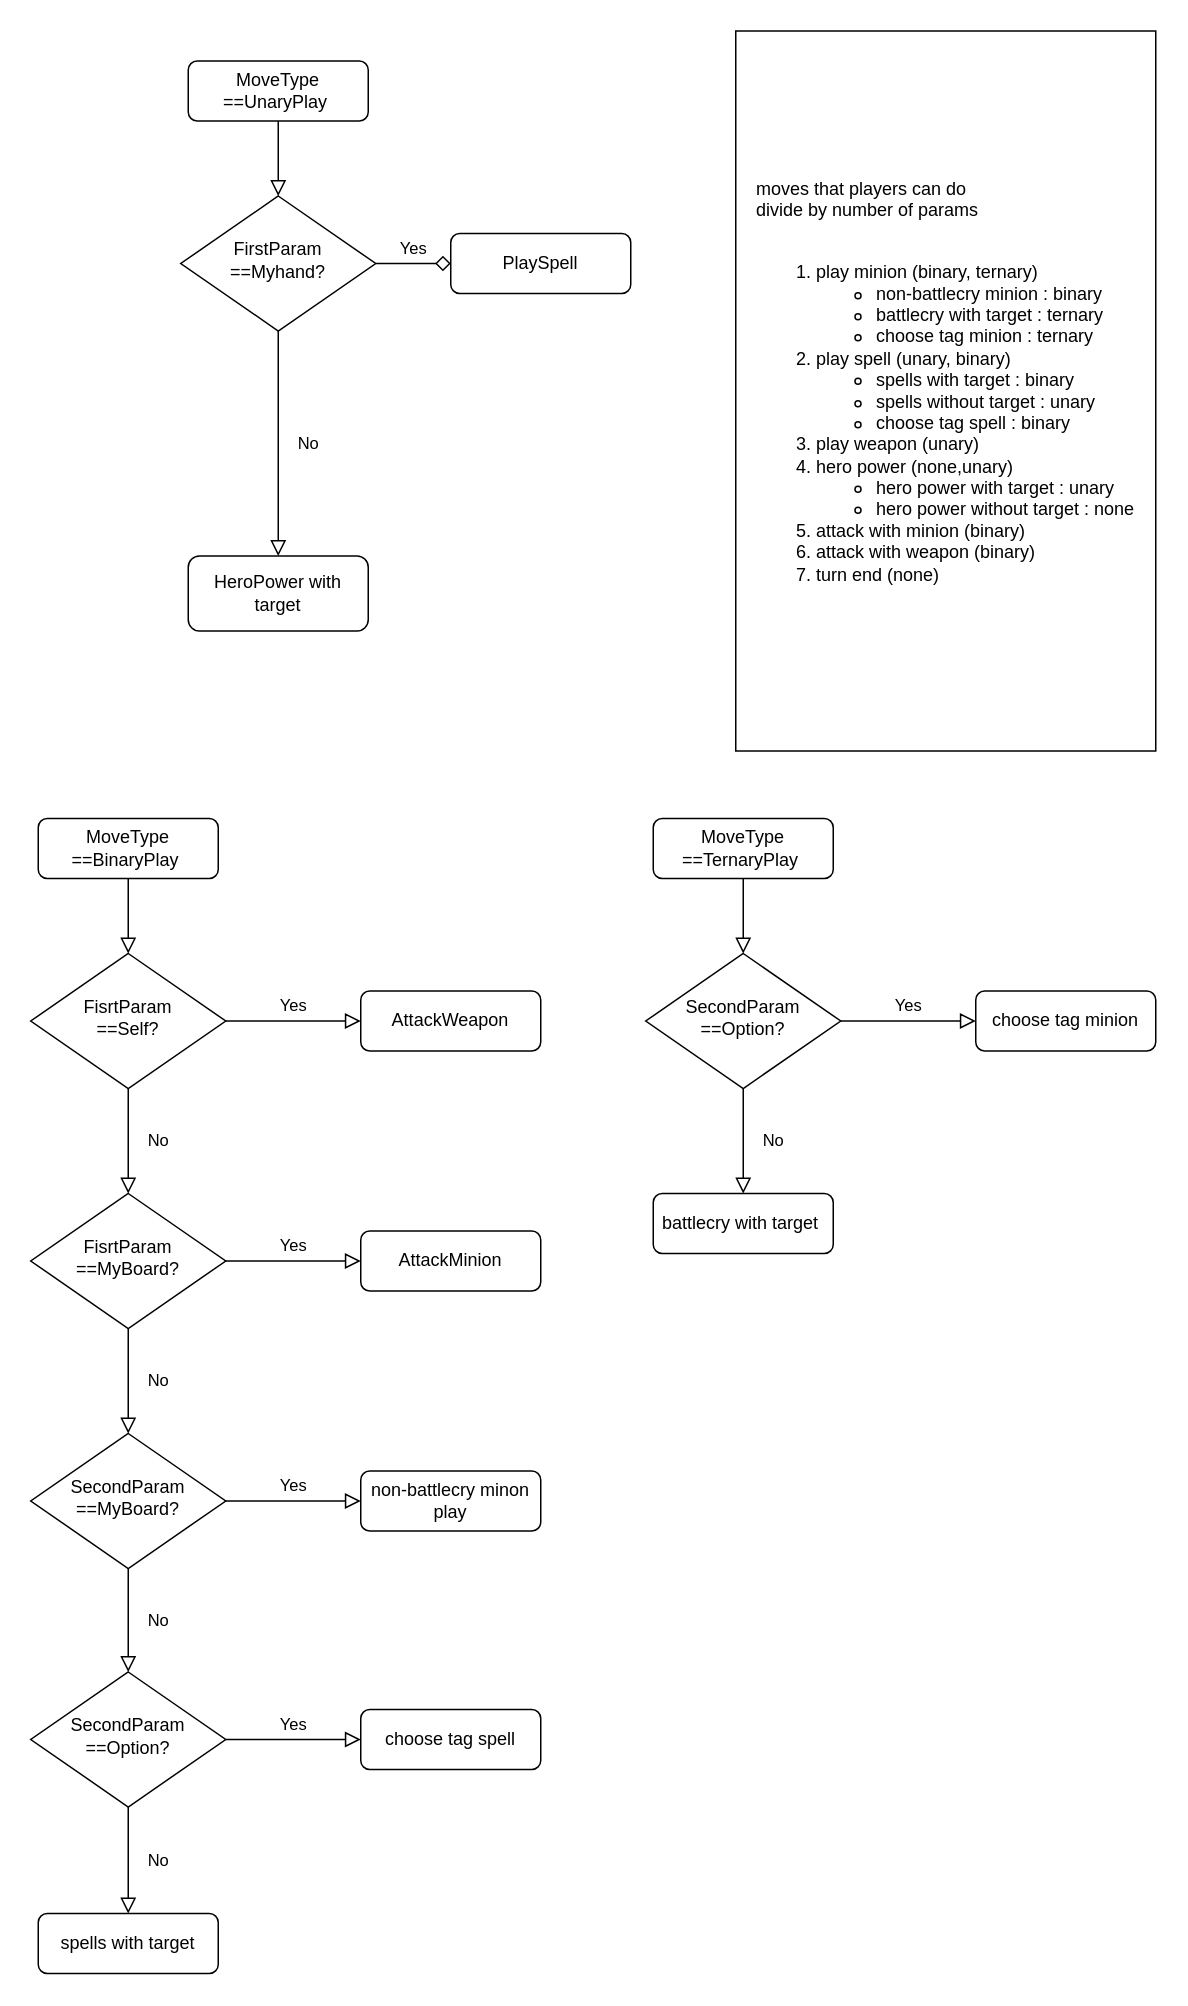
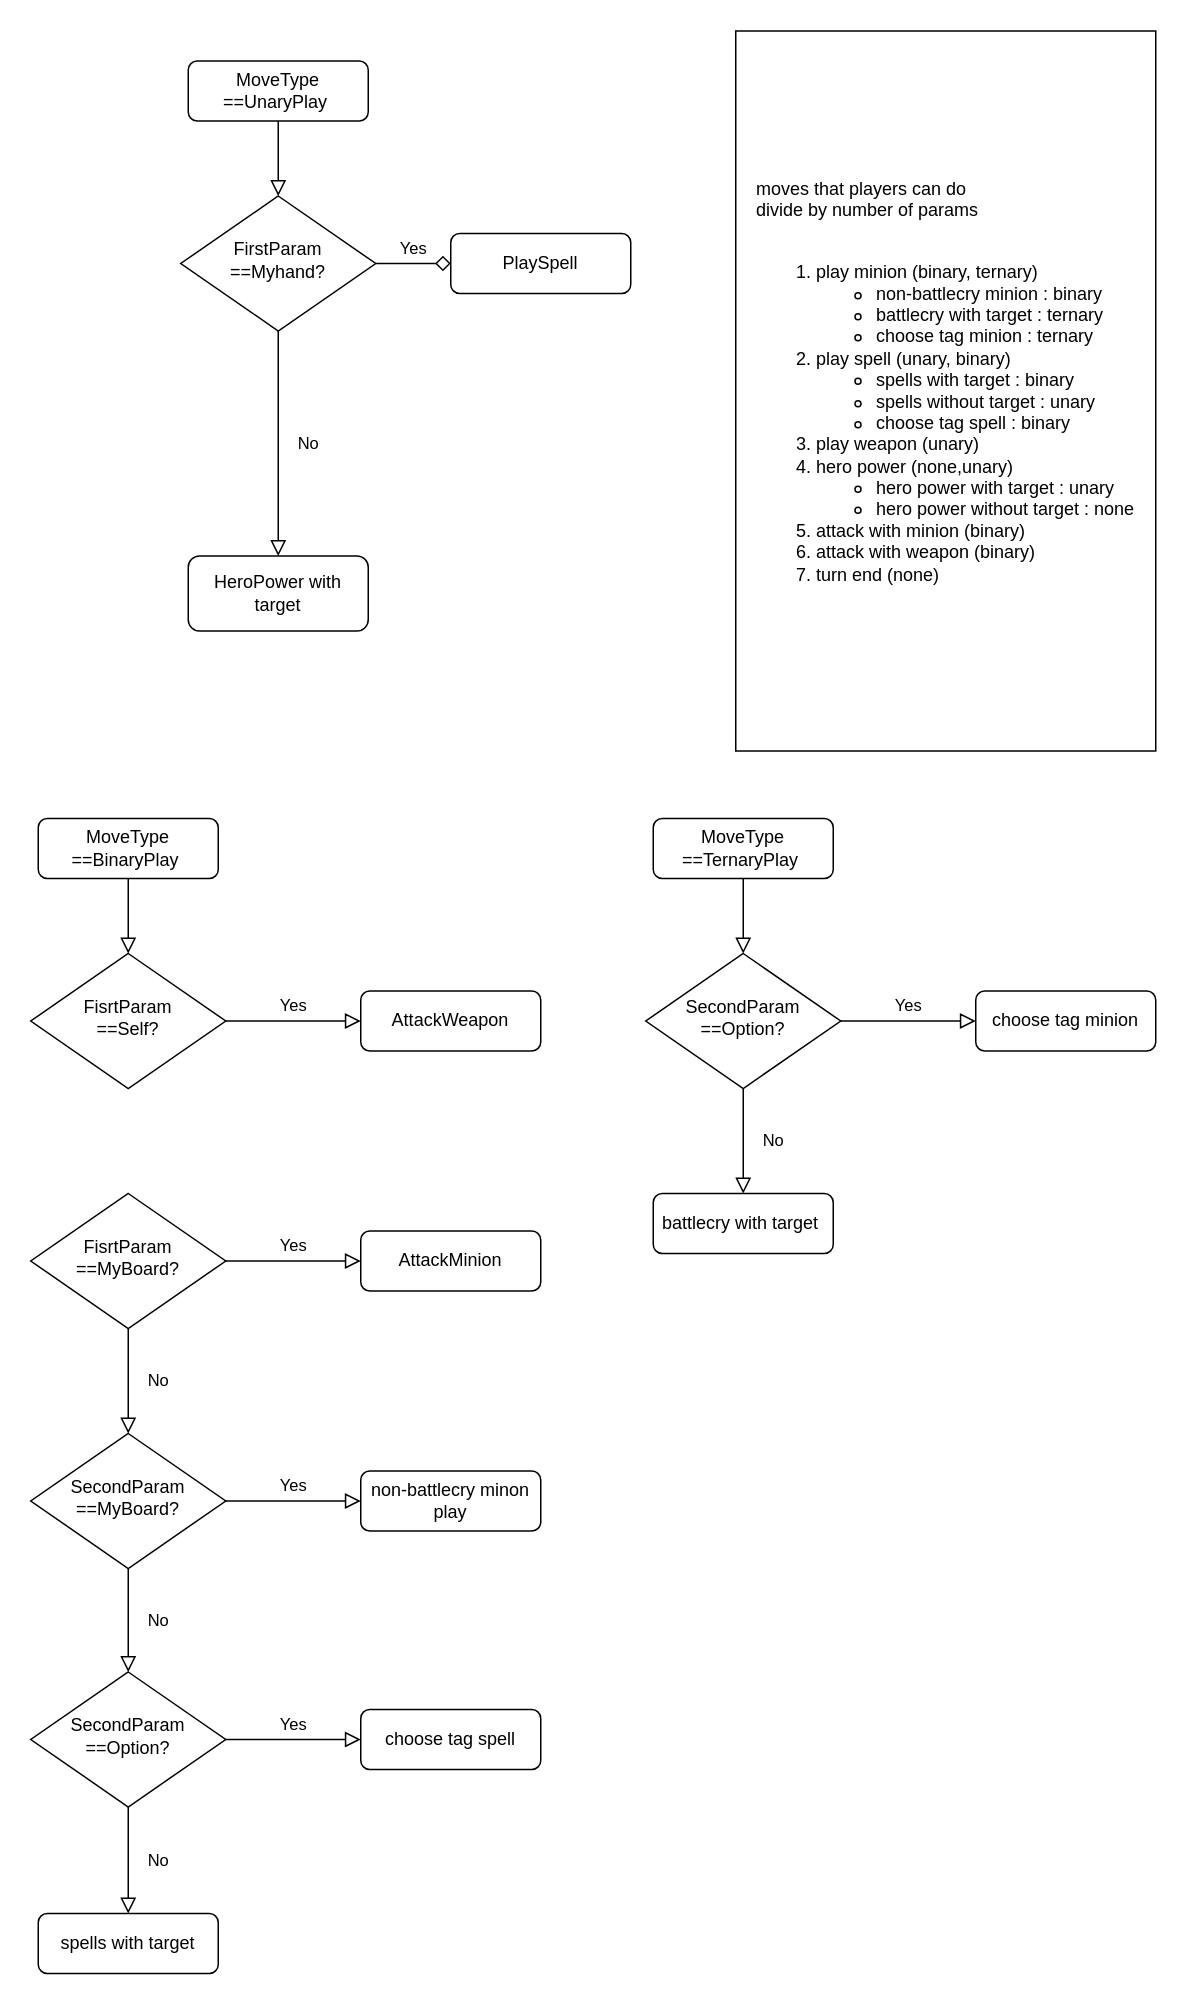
edge "FisrtParam ==Self?" -> "FisrtParam ==MyBoard?": removed, label "No"
